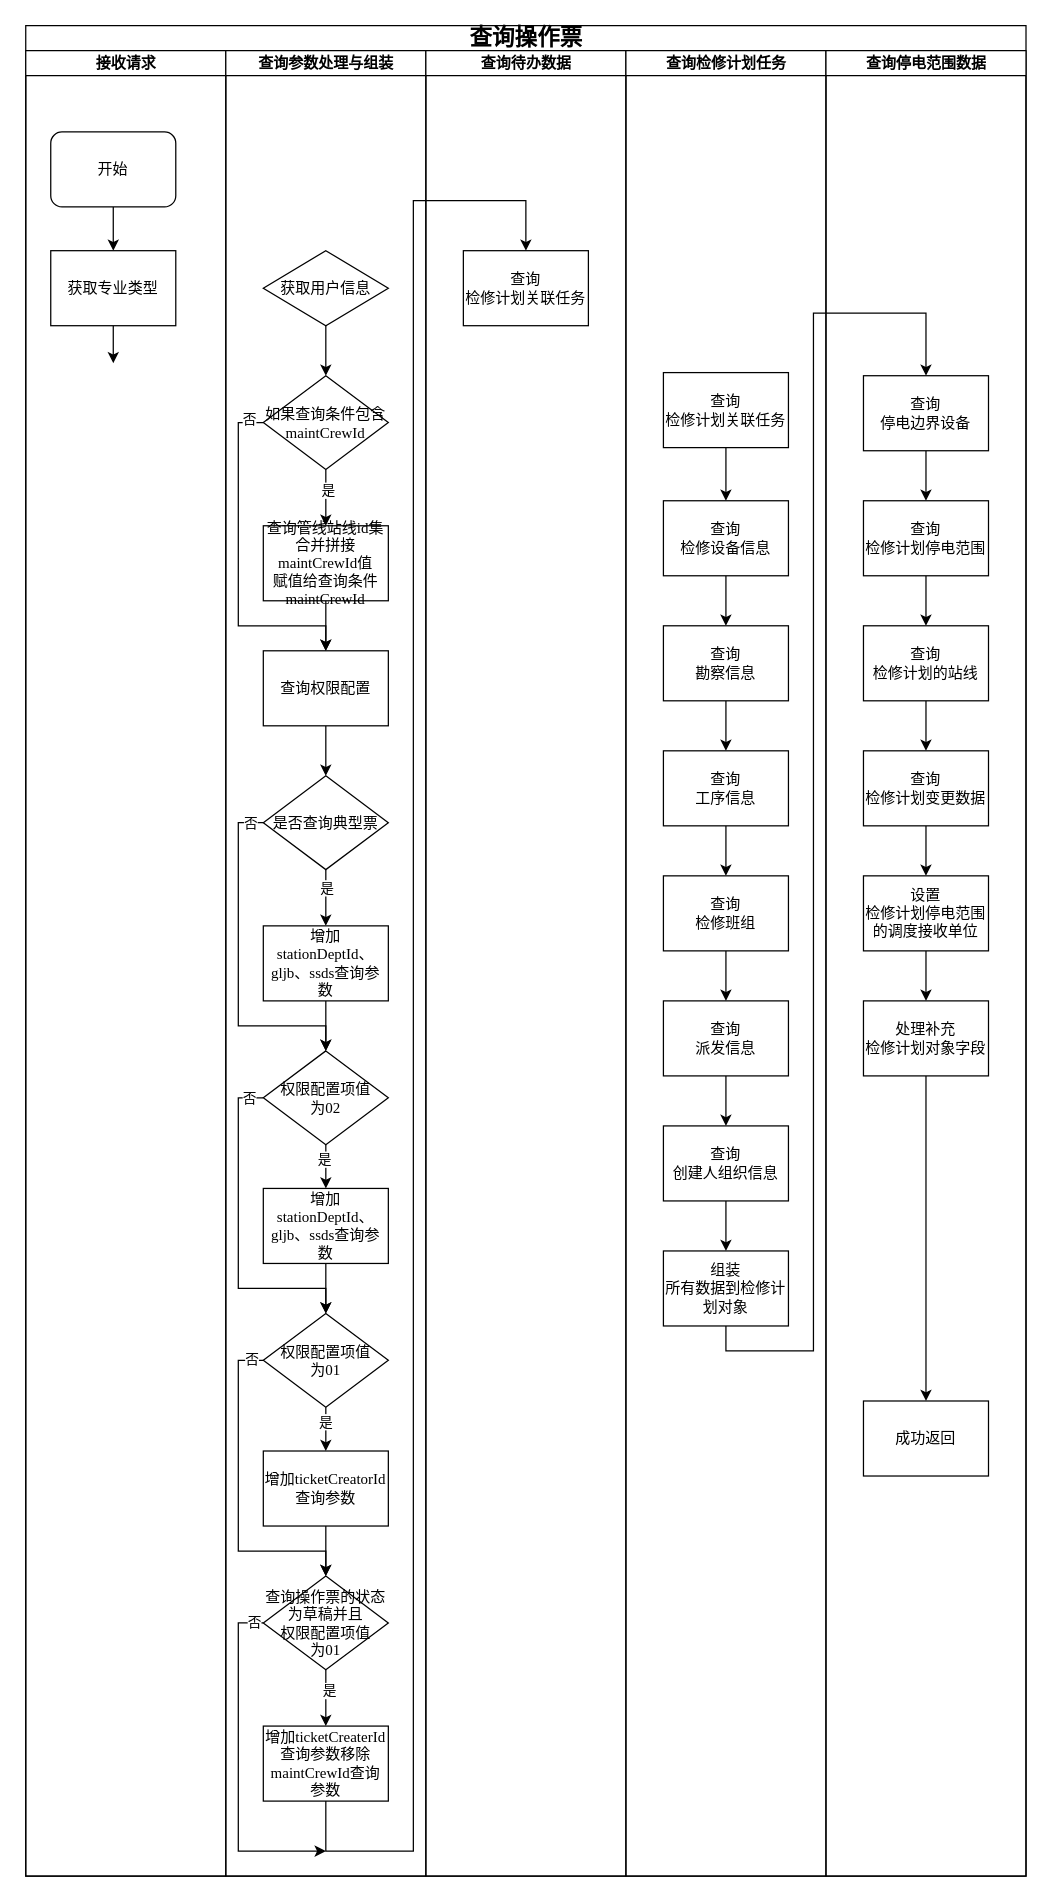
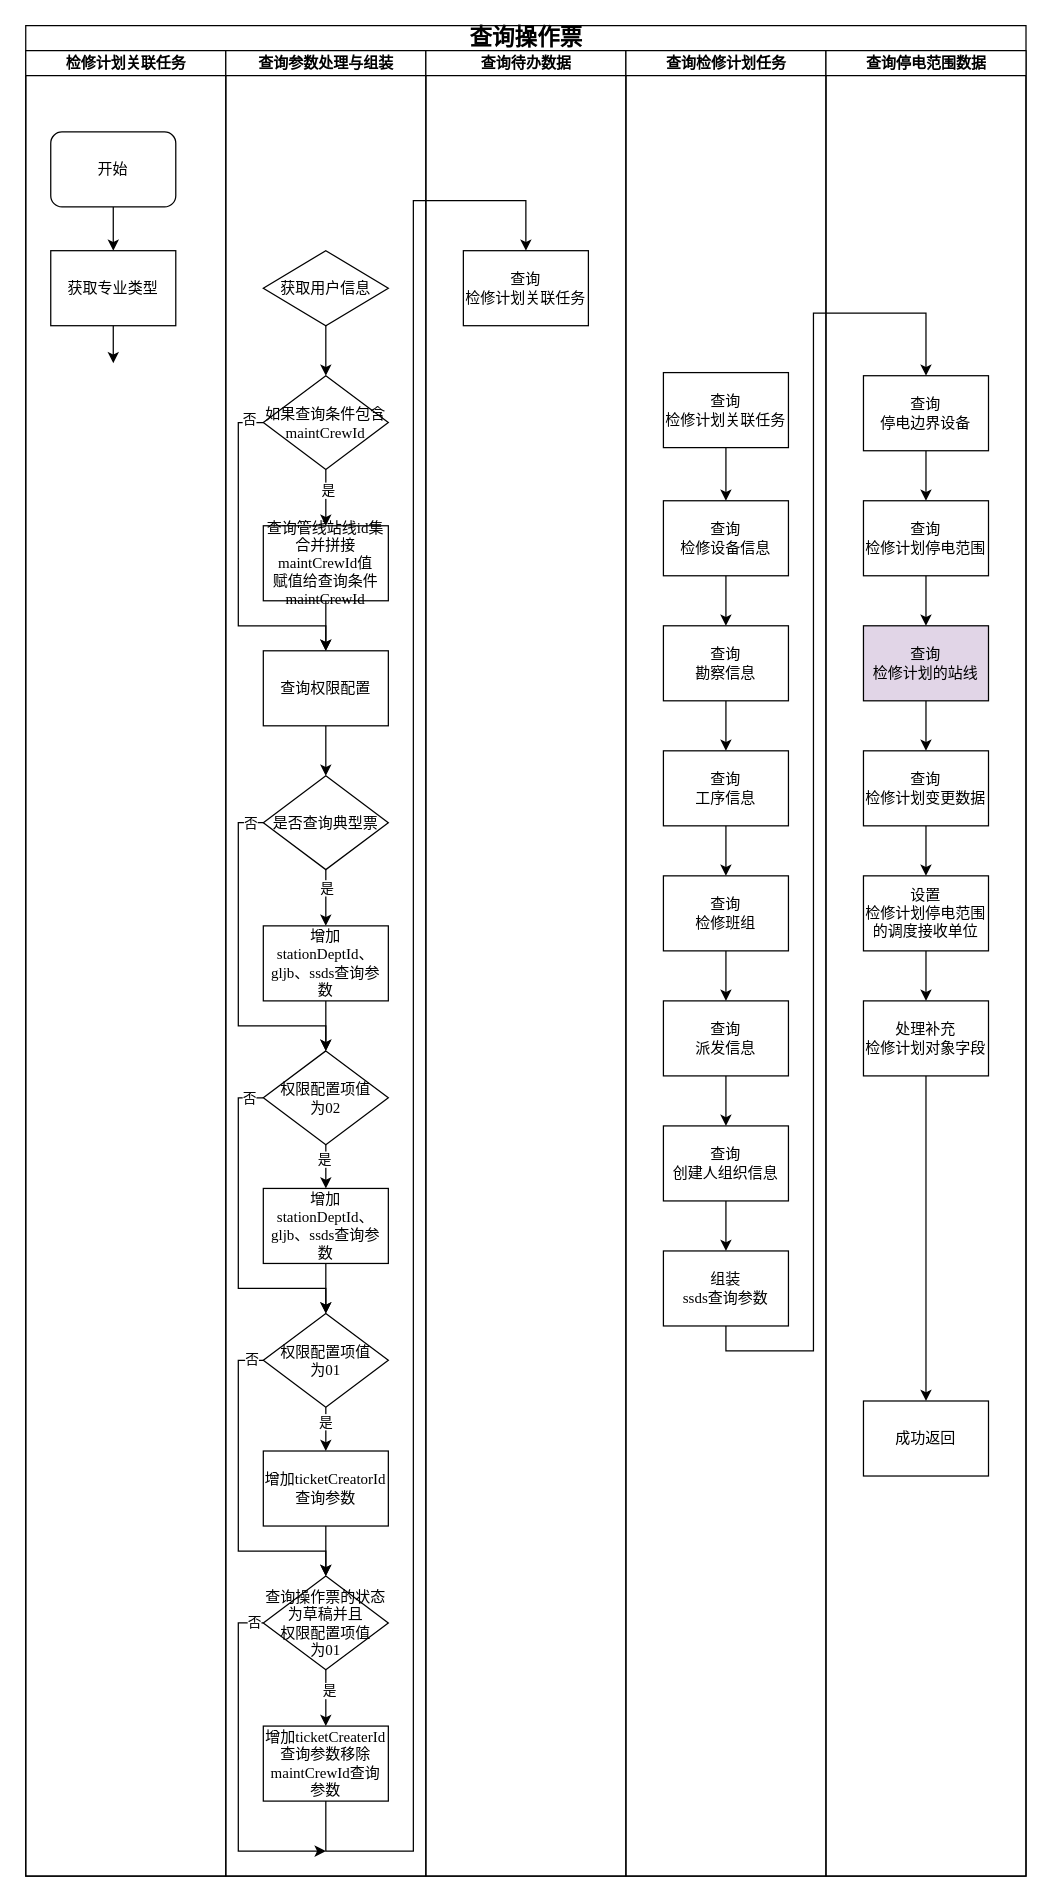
node "接收请求": label "接收请求" -> "检修计划关联任务"
node "查询 检修计划的站线": fillcolor #ffffff -> #e1d5e7
node "组装 所有数据到检修计划对象": label "组装 所有数据到检修计划对象" -> "组装 ssds查询参数"
